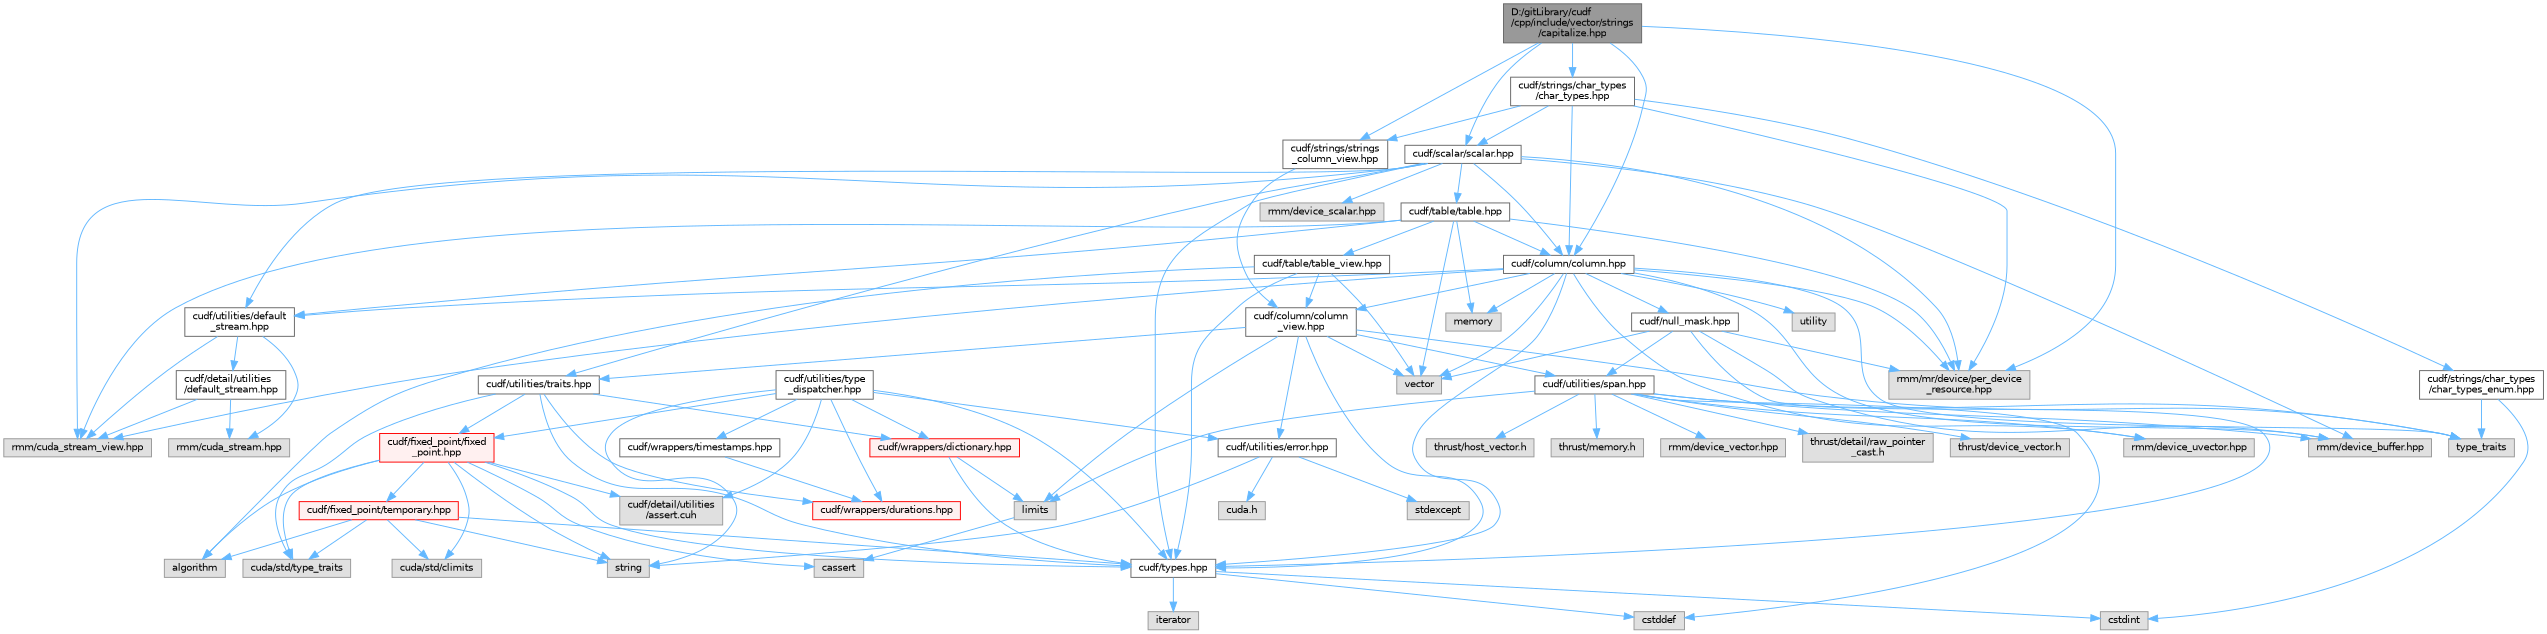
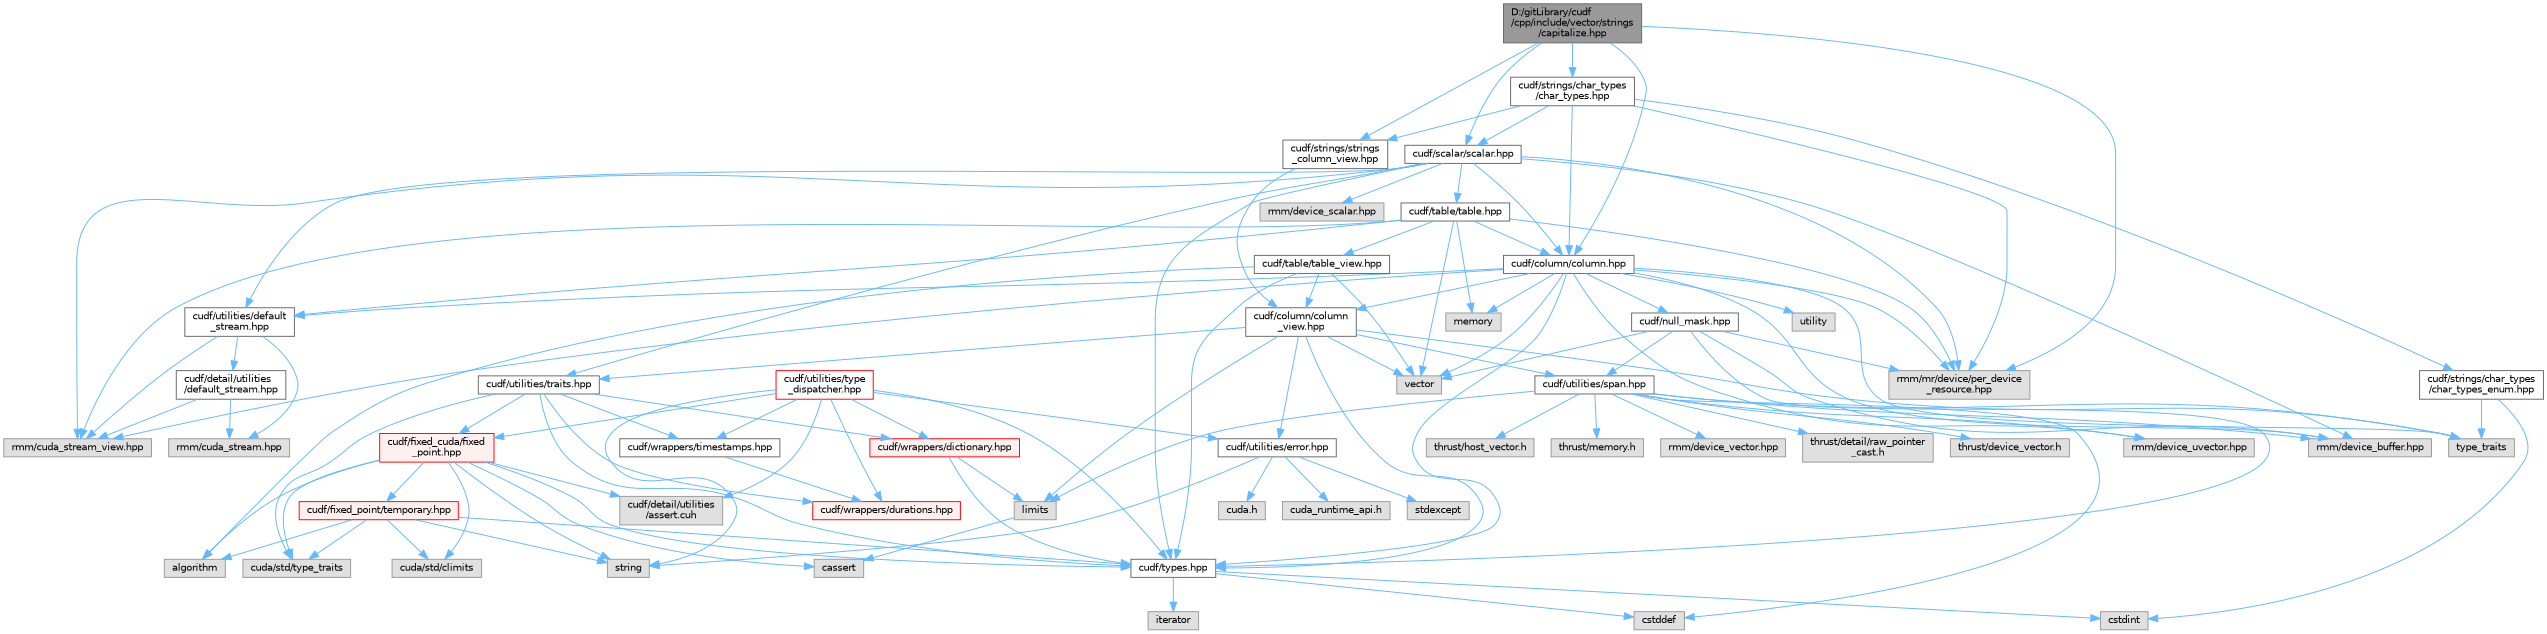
node "cudf/utilities/type _dispatcher.hpp": color grey40 -> red
edge "cudf/utilities/traits.hpp" -> "cudf/wrappers/timestamps.hpp": added
node "cudf/fixed_point/fixed _point.hpp": label "cudf/fixed_point/fixed _point.hpp" -> "cudf/fixed_cuda/fixed _point.hpp"
node "cuda_runtime_api.h": added
